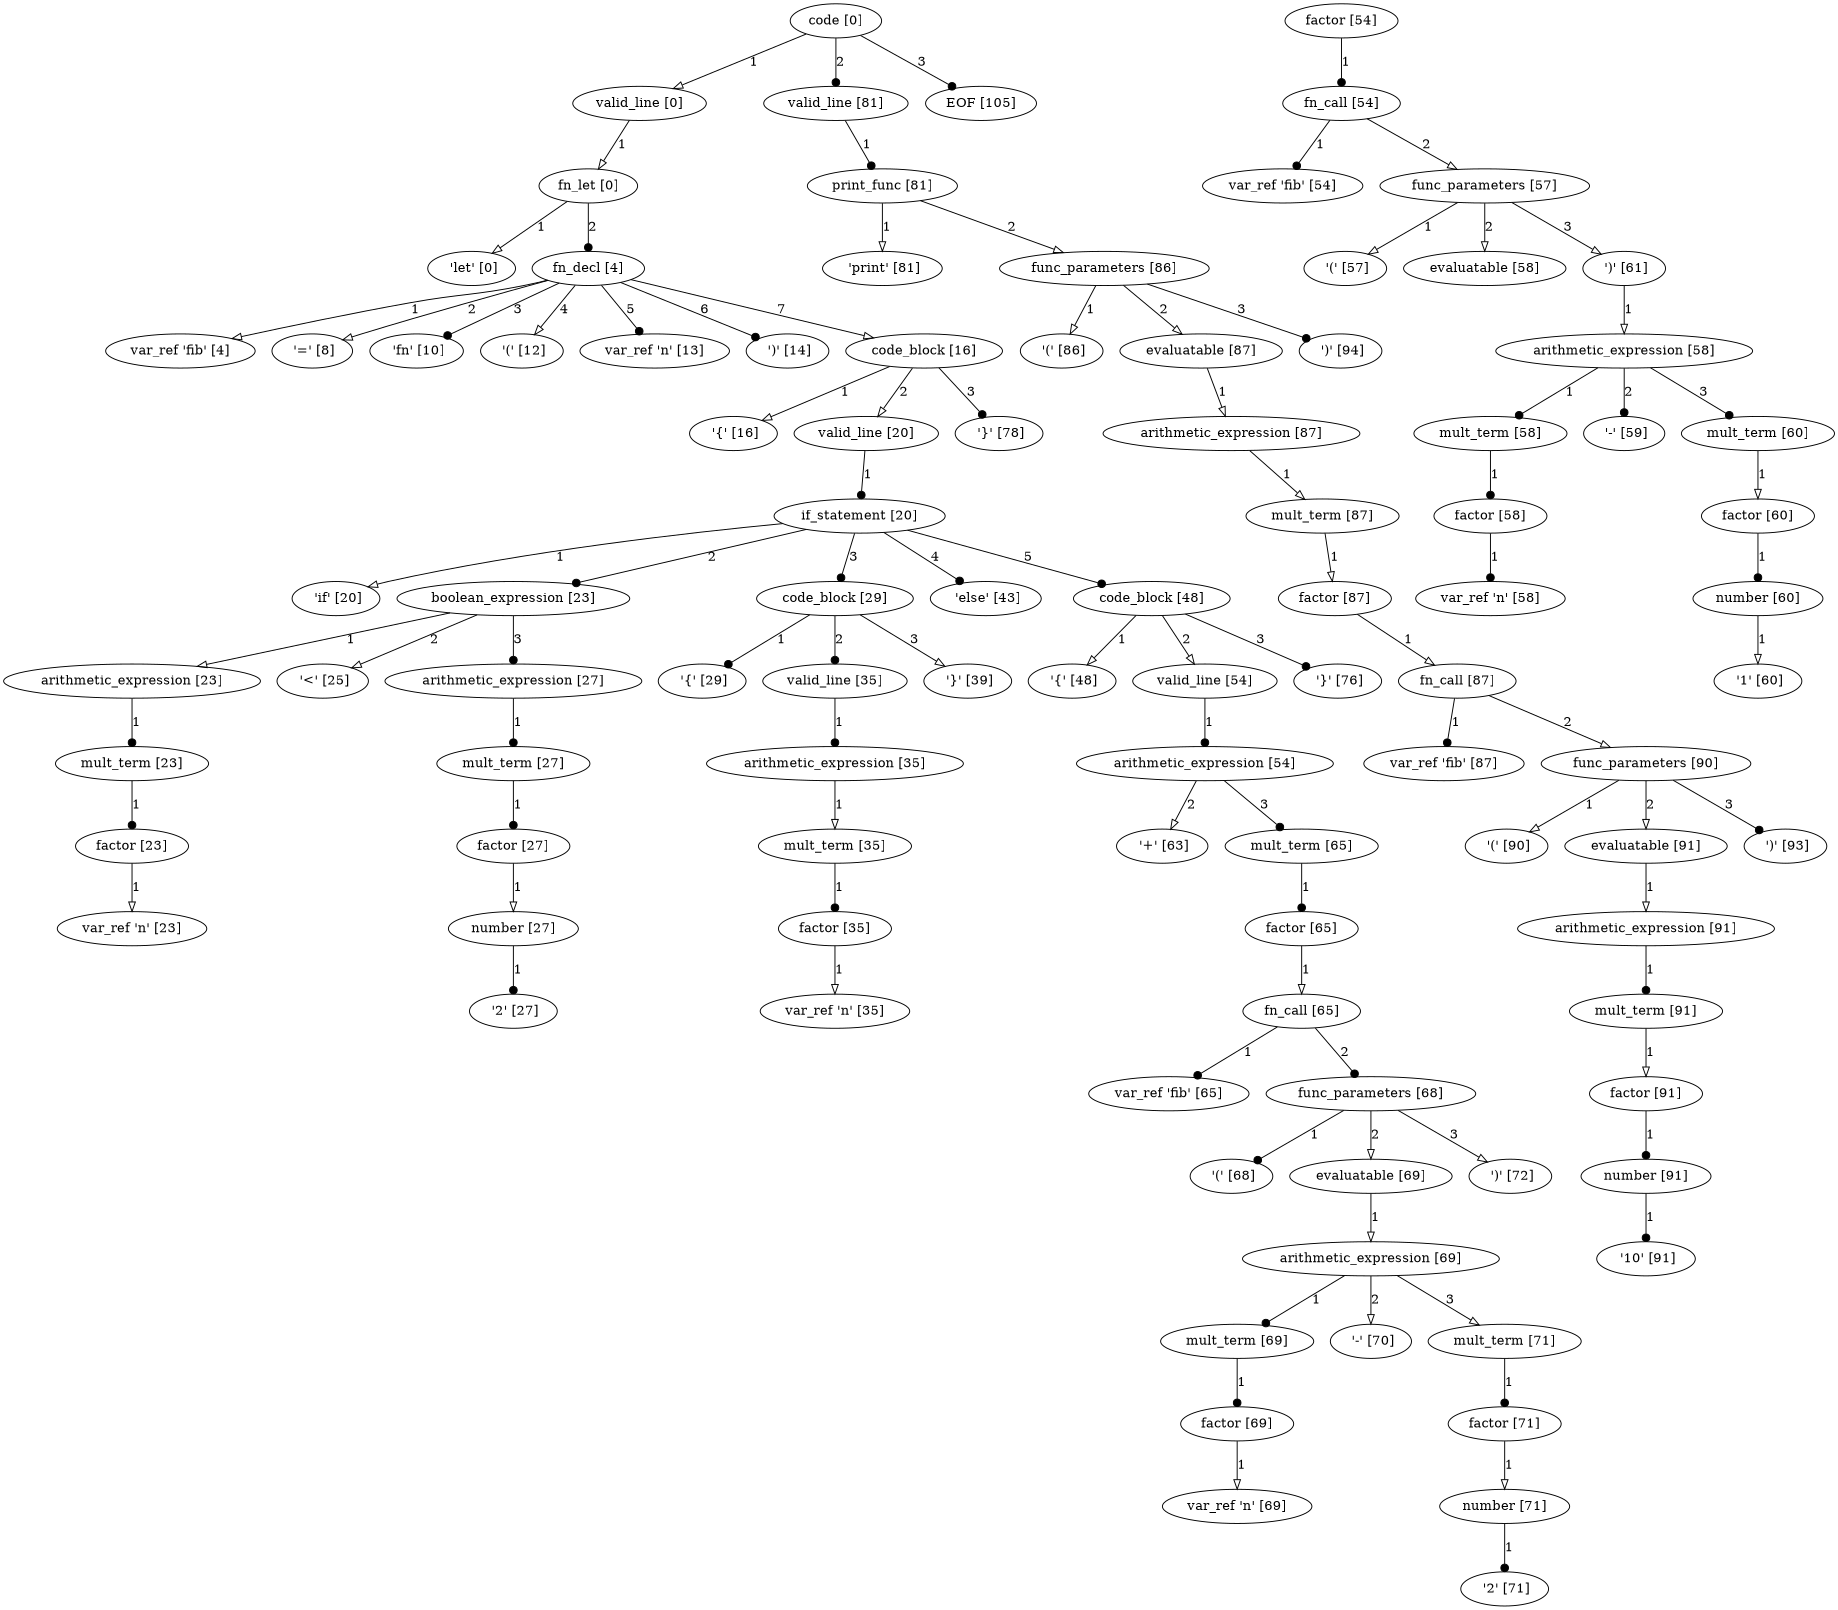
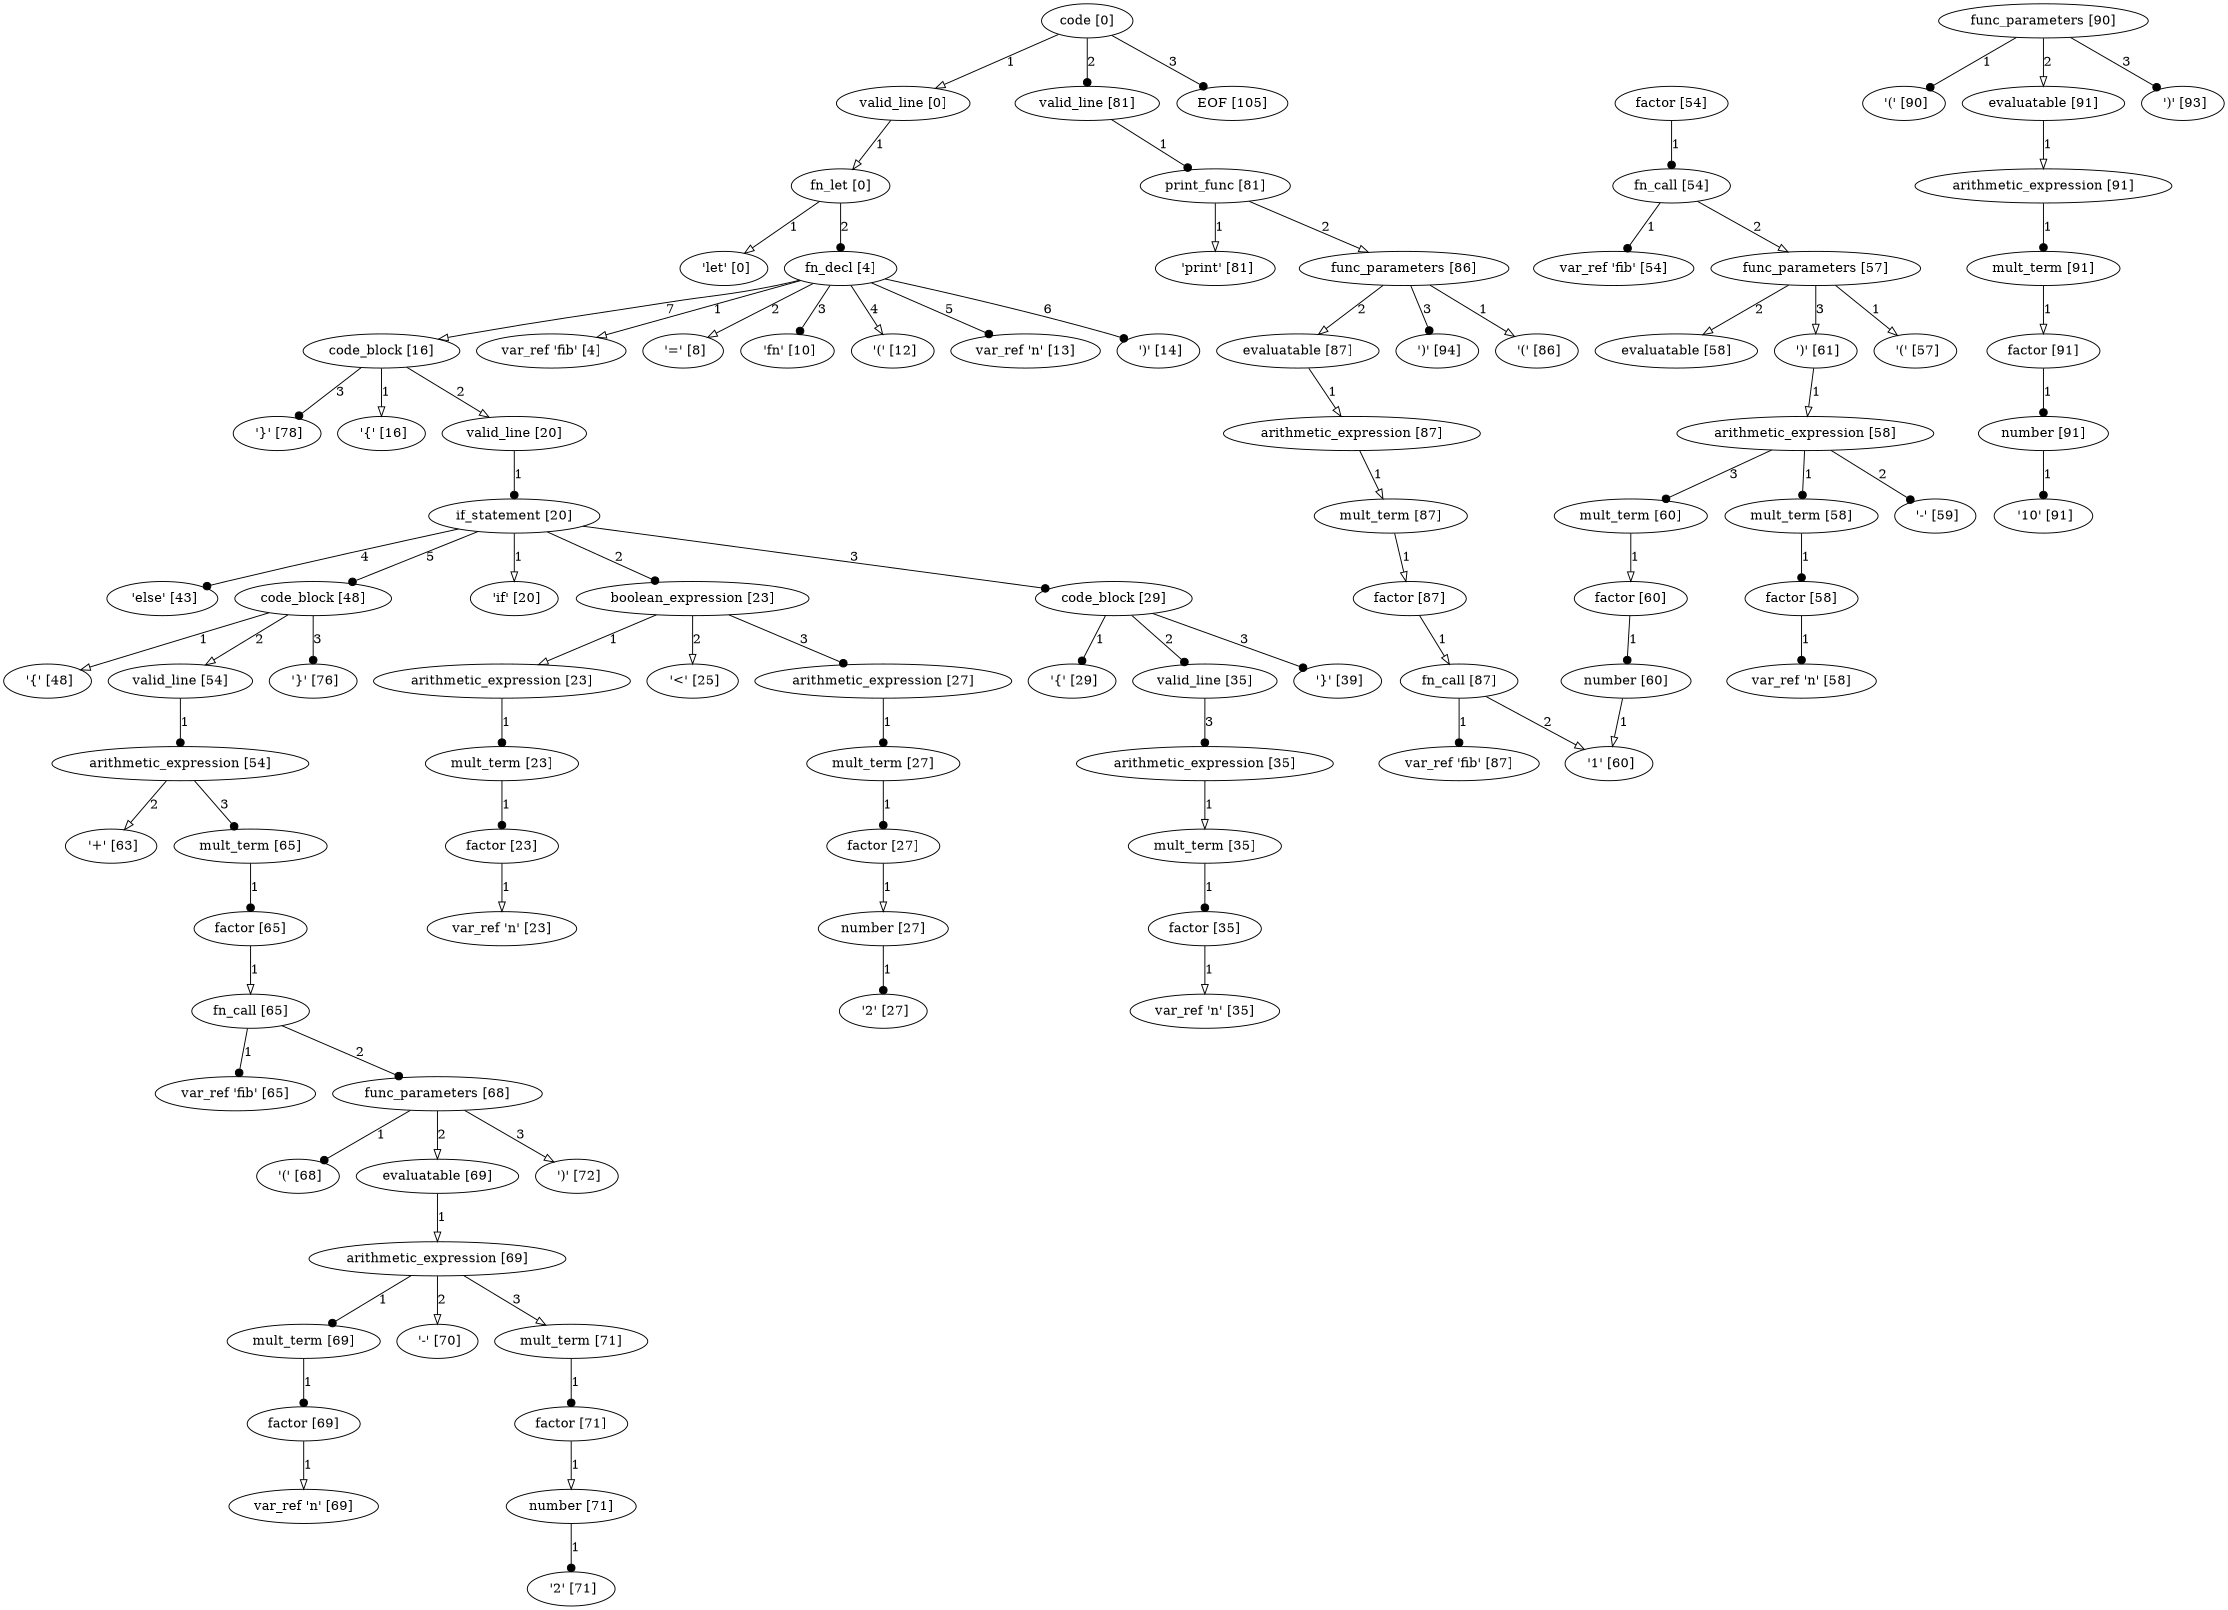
edge "code_block [29]" -> "'}' [39]": arrowhead onormal -> dot
edge "fn_call [87]" -> "func_parameters [90]": now "fn_call [87]" -> "'1' [60]"
edge "valid_line [35]" -> "arithmetic_expression [35]": label "1" -> "3"
edge "func_parameters [90]" -> "'(' [90]": arrowhead onormal -> dot
